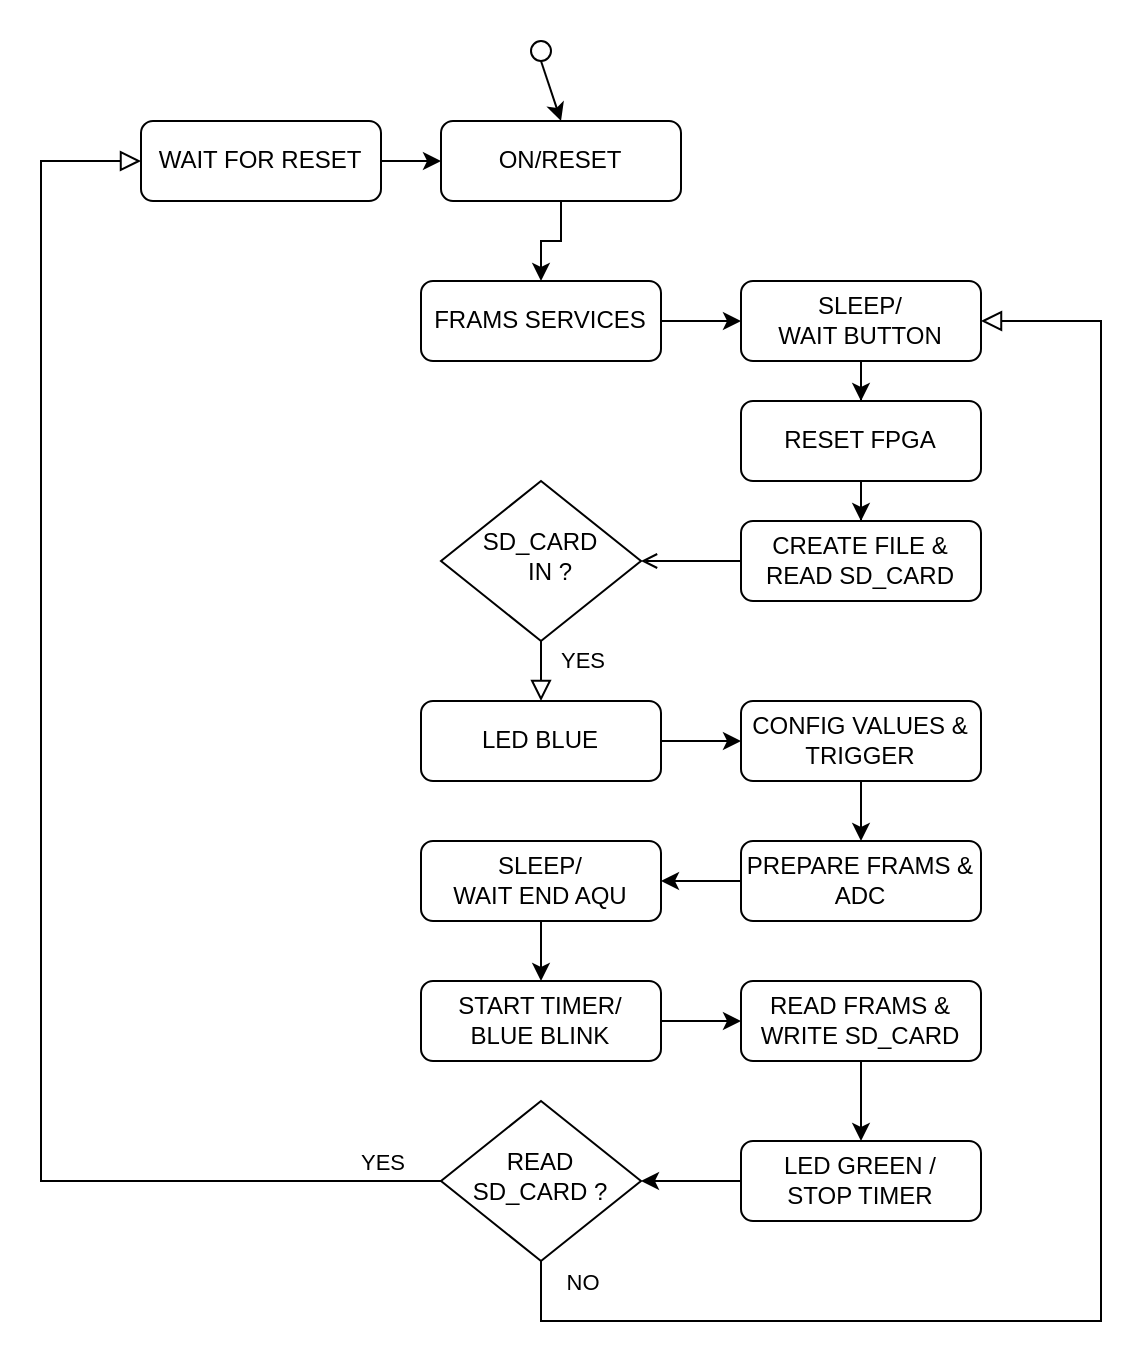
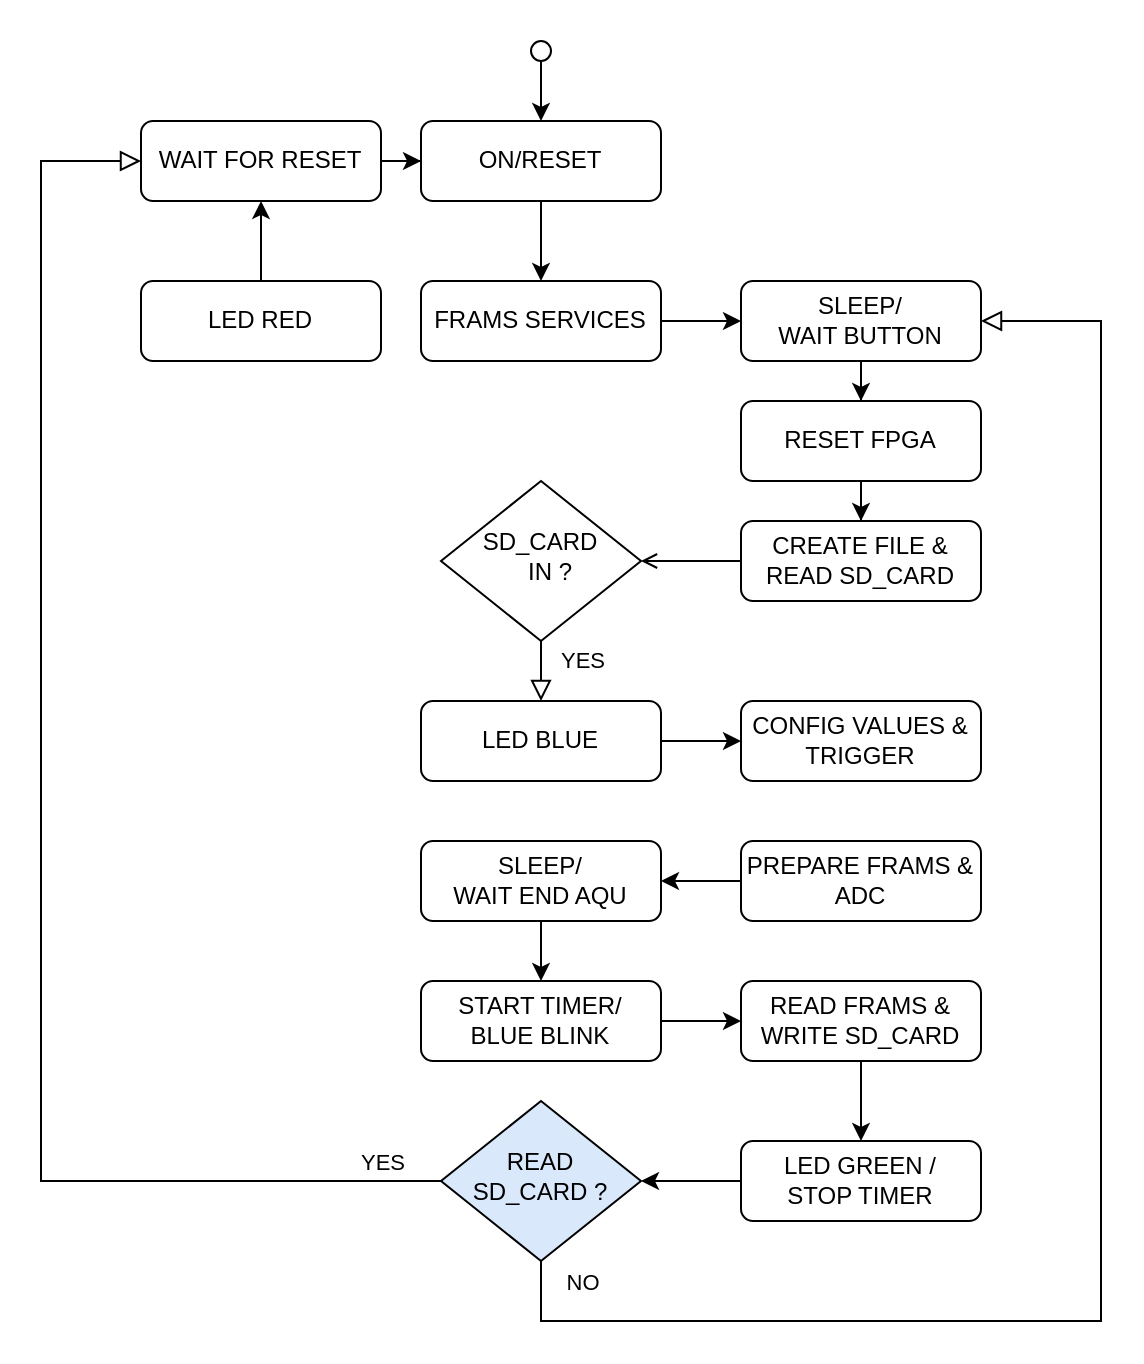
node "ON/RESET": moved (561, 161) -> (541, 161)
edge "LED RED" -> "WAIT FOR RESET": added
node "LED RED": added
edge "CONFIG VALUES & TRIGGER" -> "PREPARE FRAMS & ADC": removed
node "READ SD_CARD ?": fillcolor #ffffff -> #dae8fc
